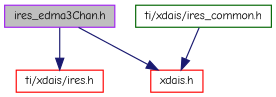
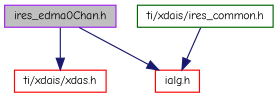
node "ires_edma3Chan.h": label "ires_edma3Chan.h" -> "ires_edma0Chan.h"
node "ti/xdais/ires.h": label "ti/xdais/ires.h" -> "ti/xdais/xdas.h"
node "xdais.h": label "xdais.h" -> "ialg.h"
